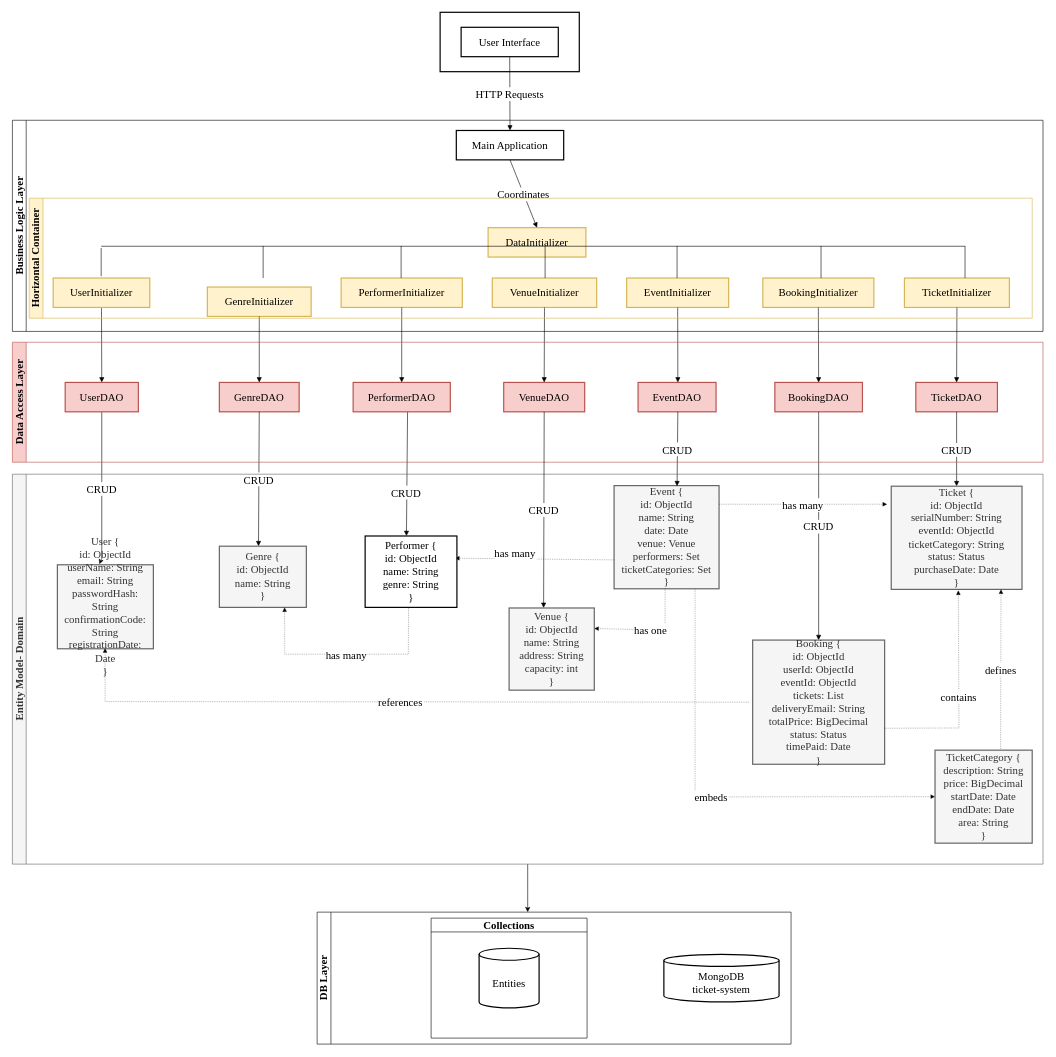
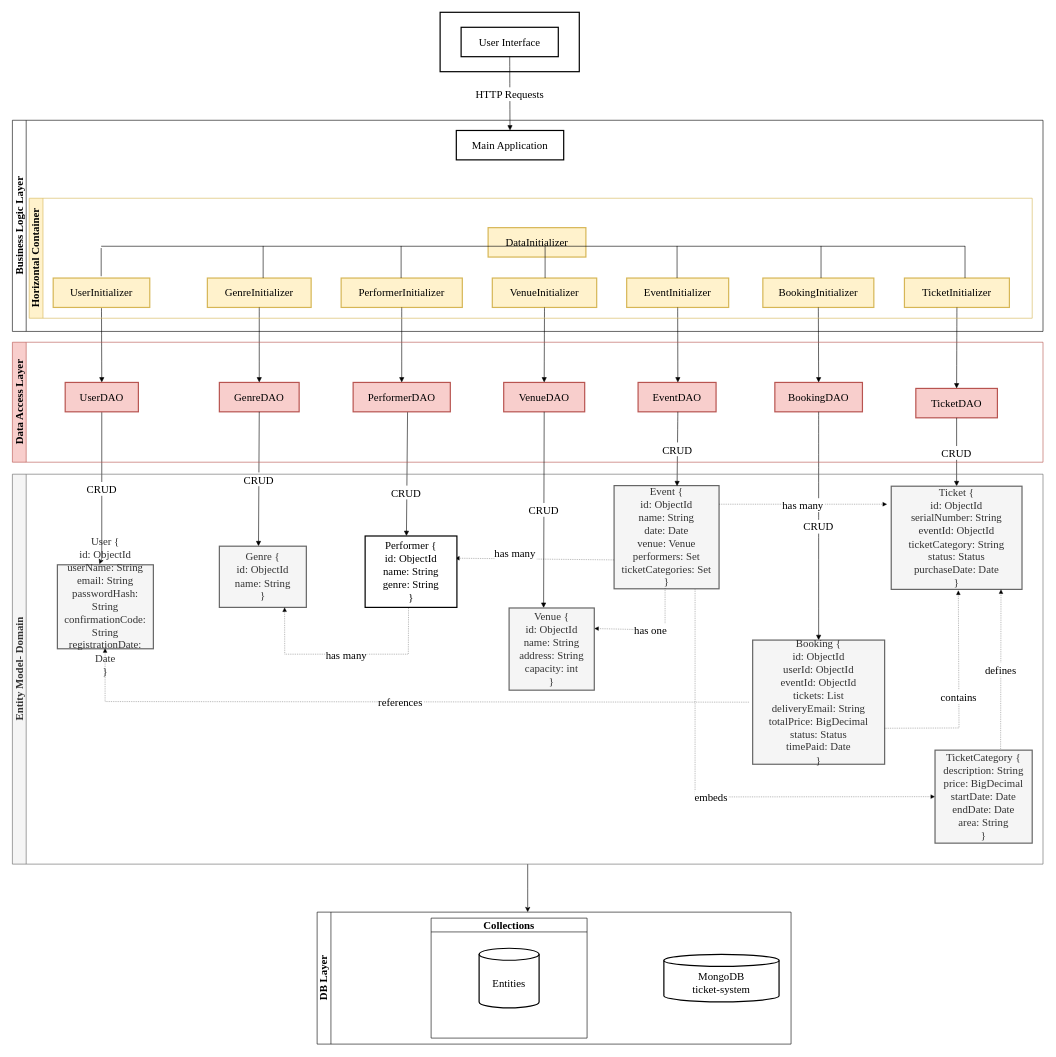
edge "Main Application" -> "DataInitializer": removed, label "Coordinates"
node "GenreInitializer": moved (259, 302) -> (259, 293)
node "TicketDAO": moved (957, 397) -> (957, 403)
